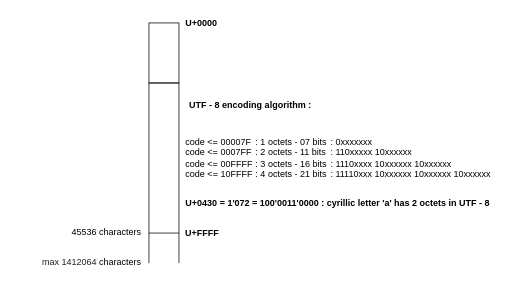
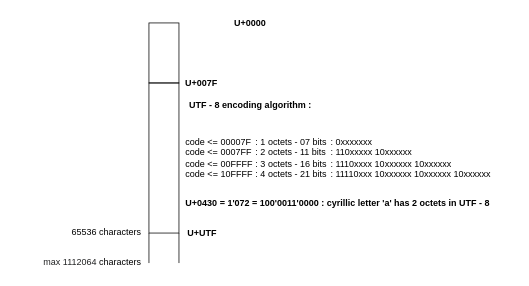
node "U+0000": moved (201, 23) -> (250, 23)
node "U+007F": added
node "45536 characters": label "45536 characters" -> "65536 characters"
node "U+FFFF": label "U+FFFF" -> "U+UTF"
node "max 1412064 characters": label "max 1412064 characters" -> "max 1112064 characters"
